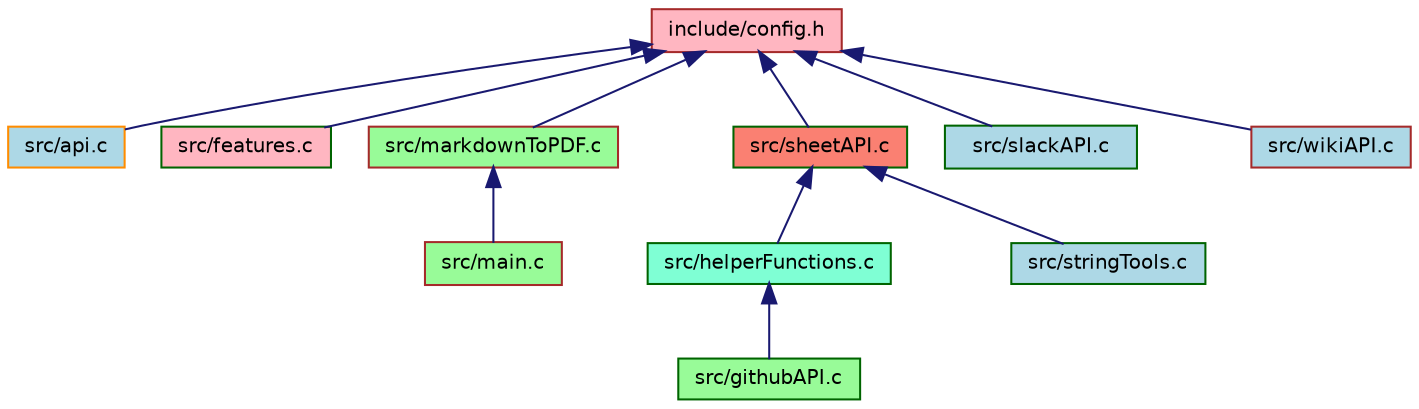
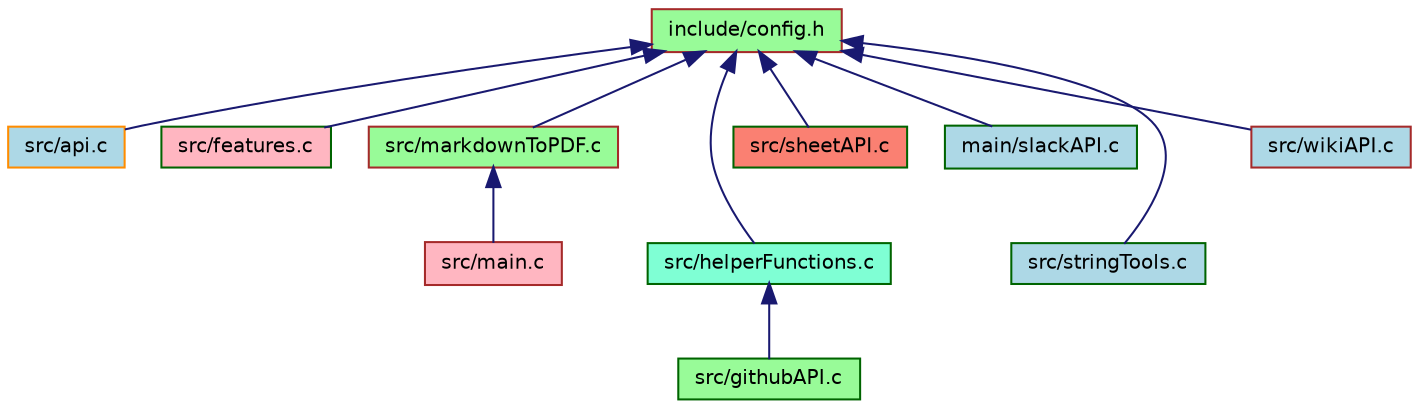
node "include/config.h": fillcolor lightpink -> palegreen
node "src/slackAPI.c": label "src/slackAPI.c" -> "main/slackAPI.c"
edge "src/stringTools.c" -> "src/sheetAPI.c": now "src/stringTools.c" -> "include/config.h"
edge "src/helperFunctions.c" -> "src/sheetAPI.c": now "src/helperFunctions.c" -> "include/config.h"
node "src/main.c": fillcolor palegreen -> lightpink
